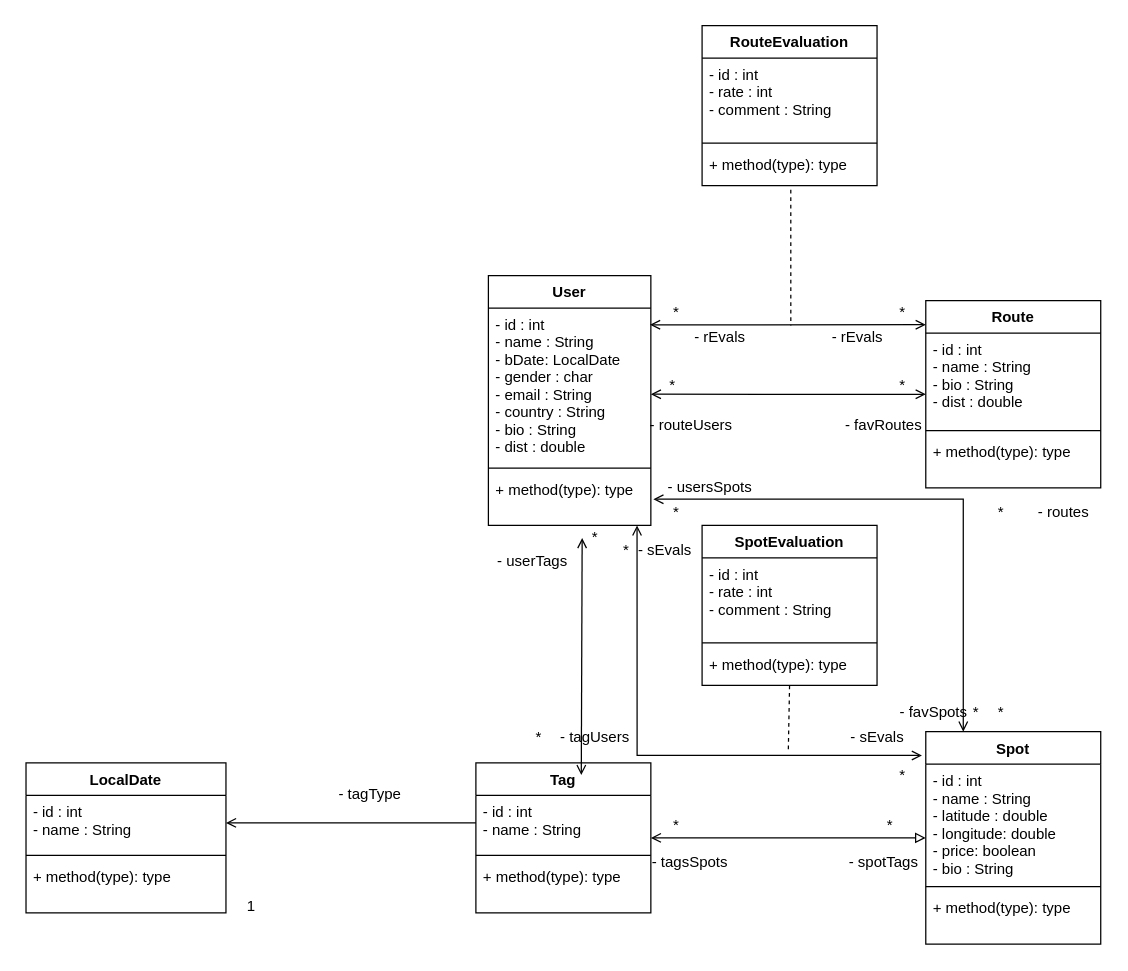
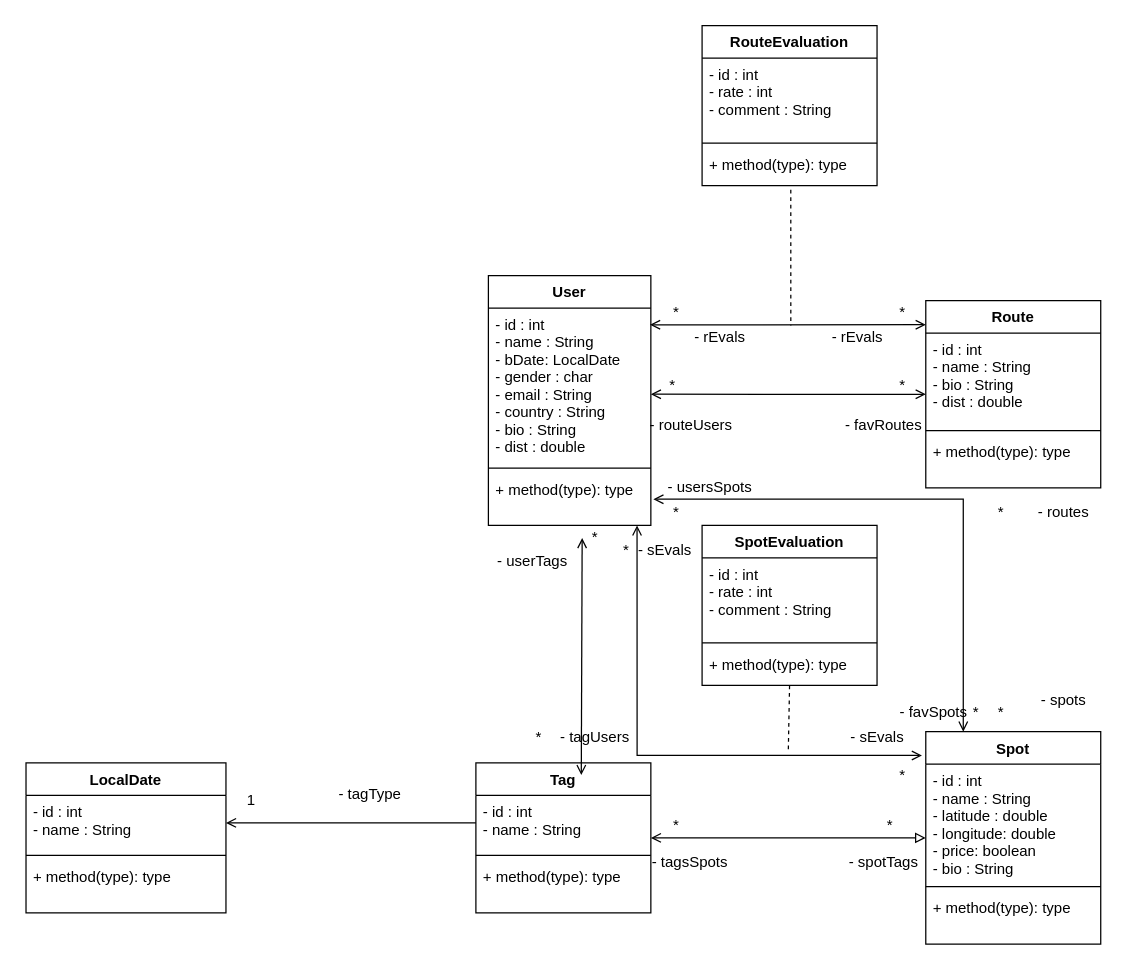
node "- spots": added
node "1": moved (251, 907) -> (251, 801)
